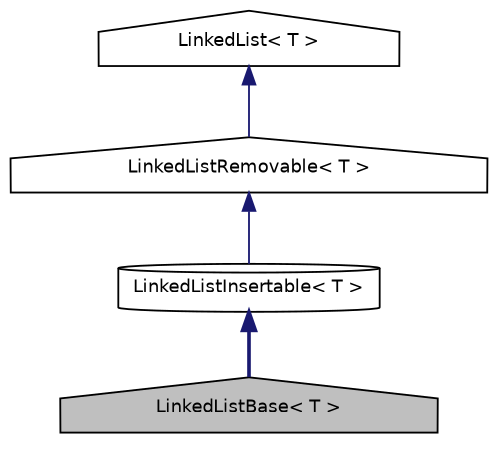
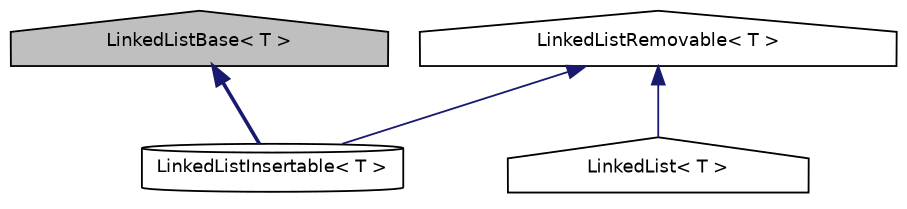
edge "LinkedListRemovable< T >" -> "LinkedList< T >": reversed
edge "LinkedListBase< T >" -> "LinkedListInsertable< T >": reversed
